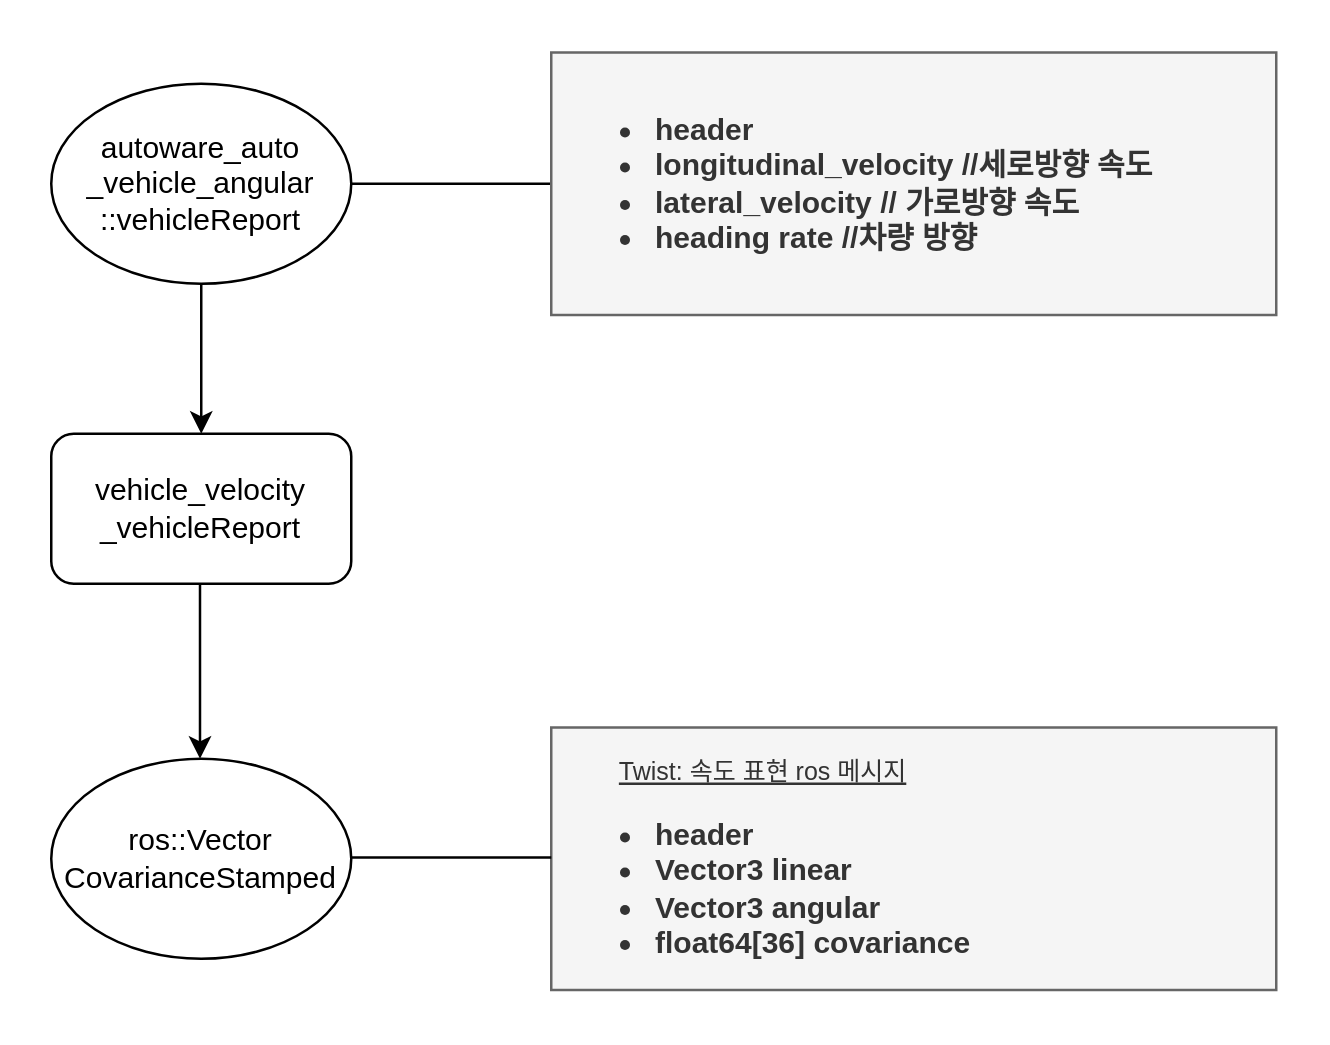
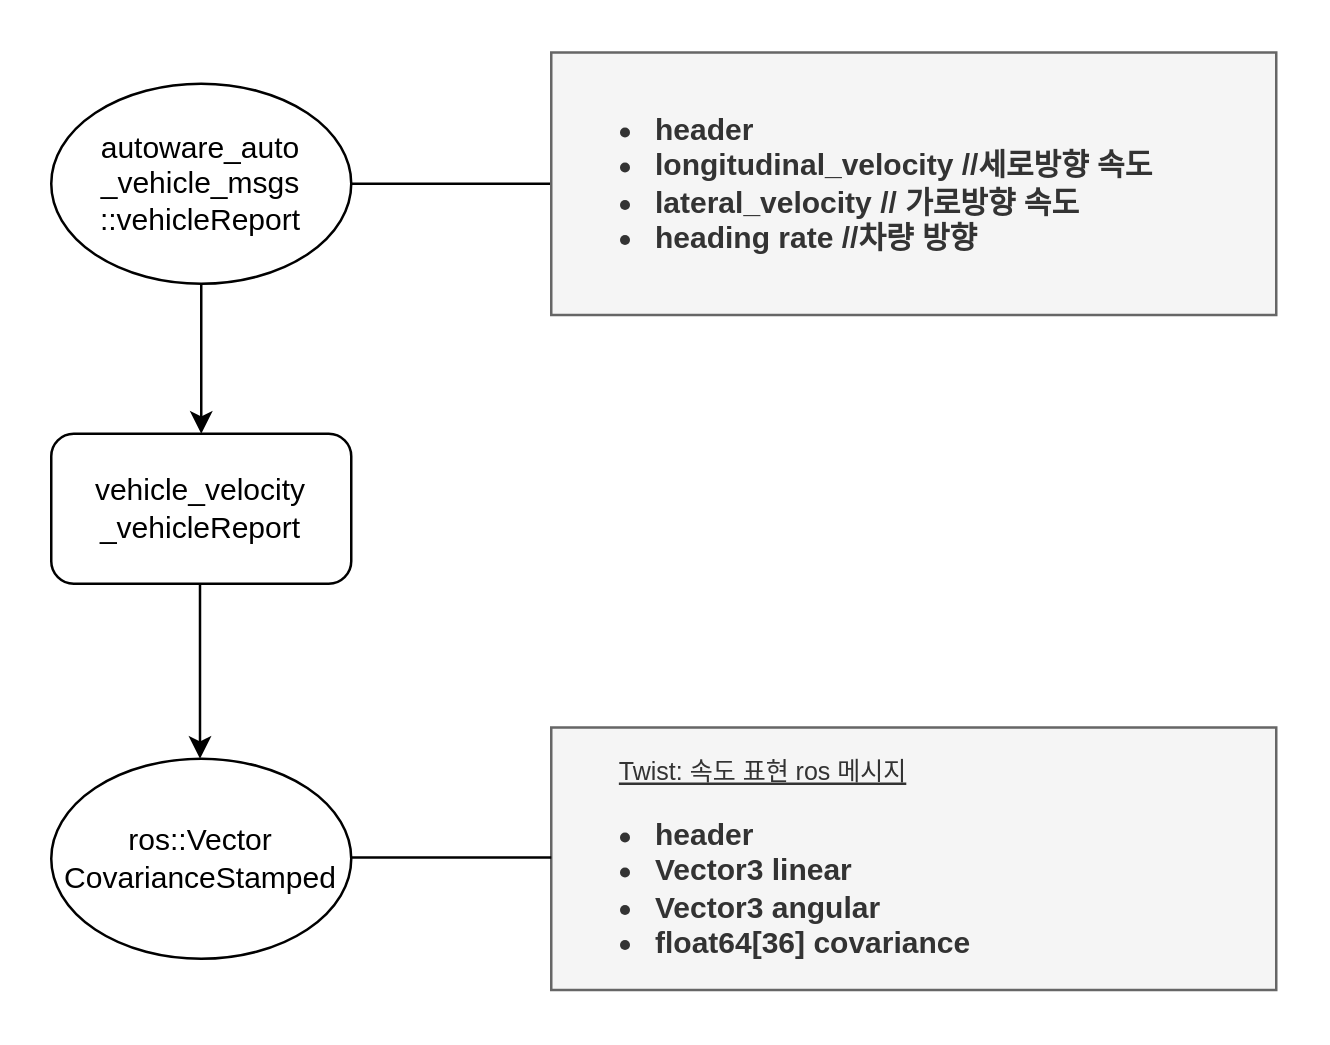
node "autoware_auto_vehicle_angular::vehicleReport": label "autoware_auto_vehicle_angular::vehicleReport" -> "autoware_auto_vehicle_msgs::vehicleReport"
